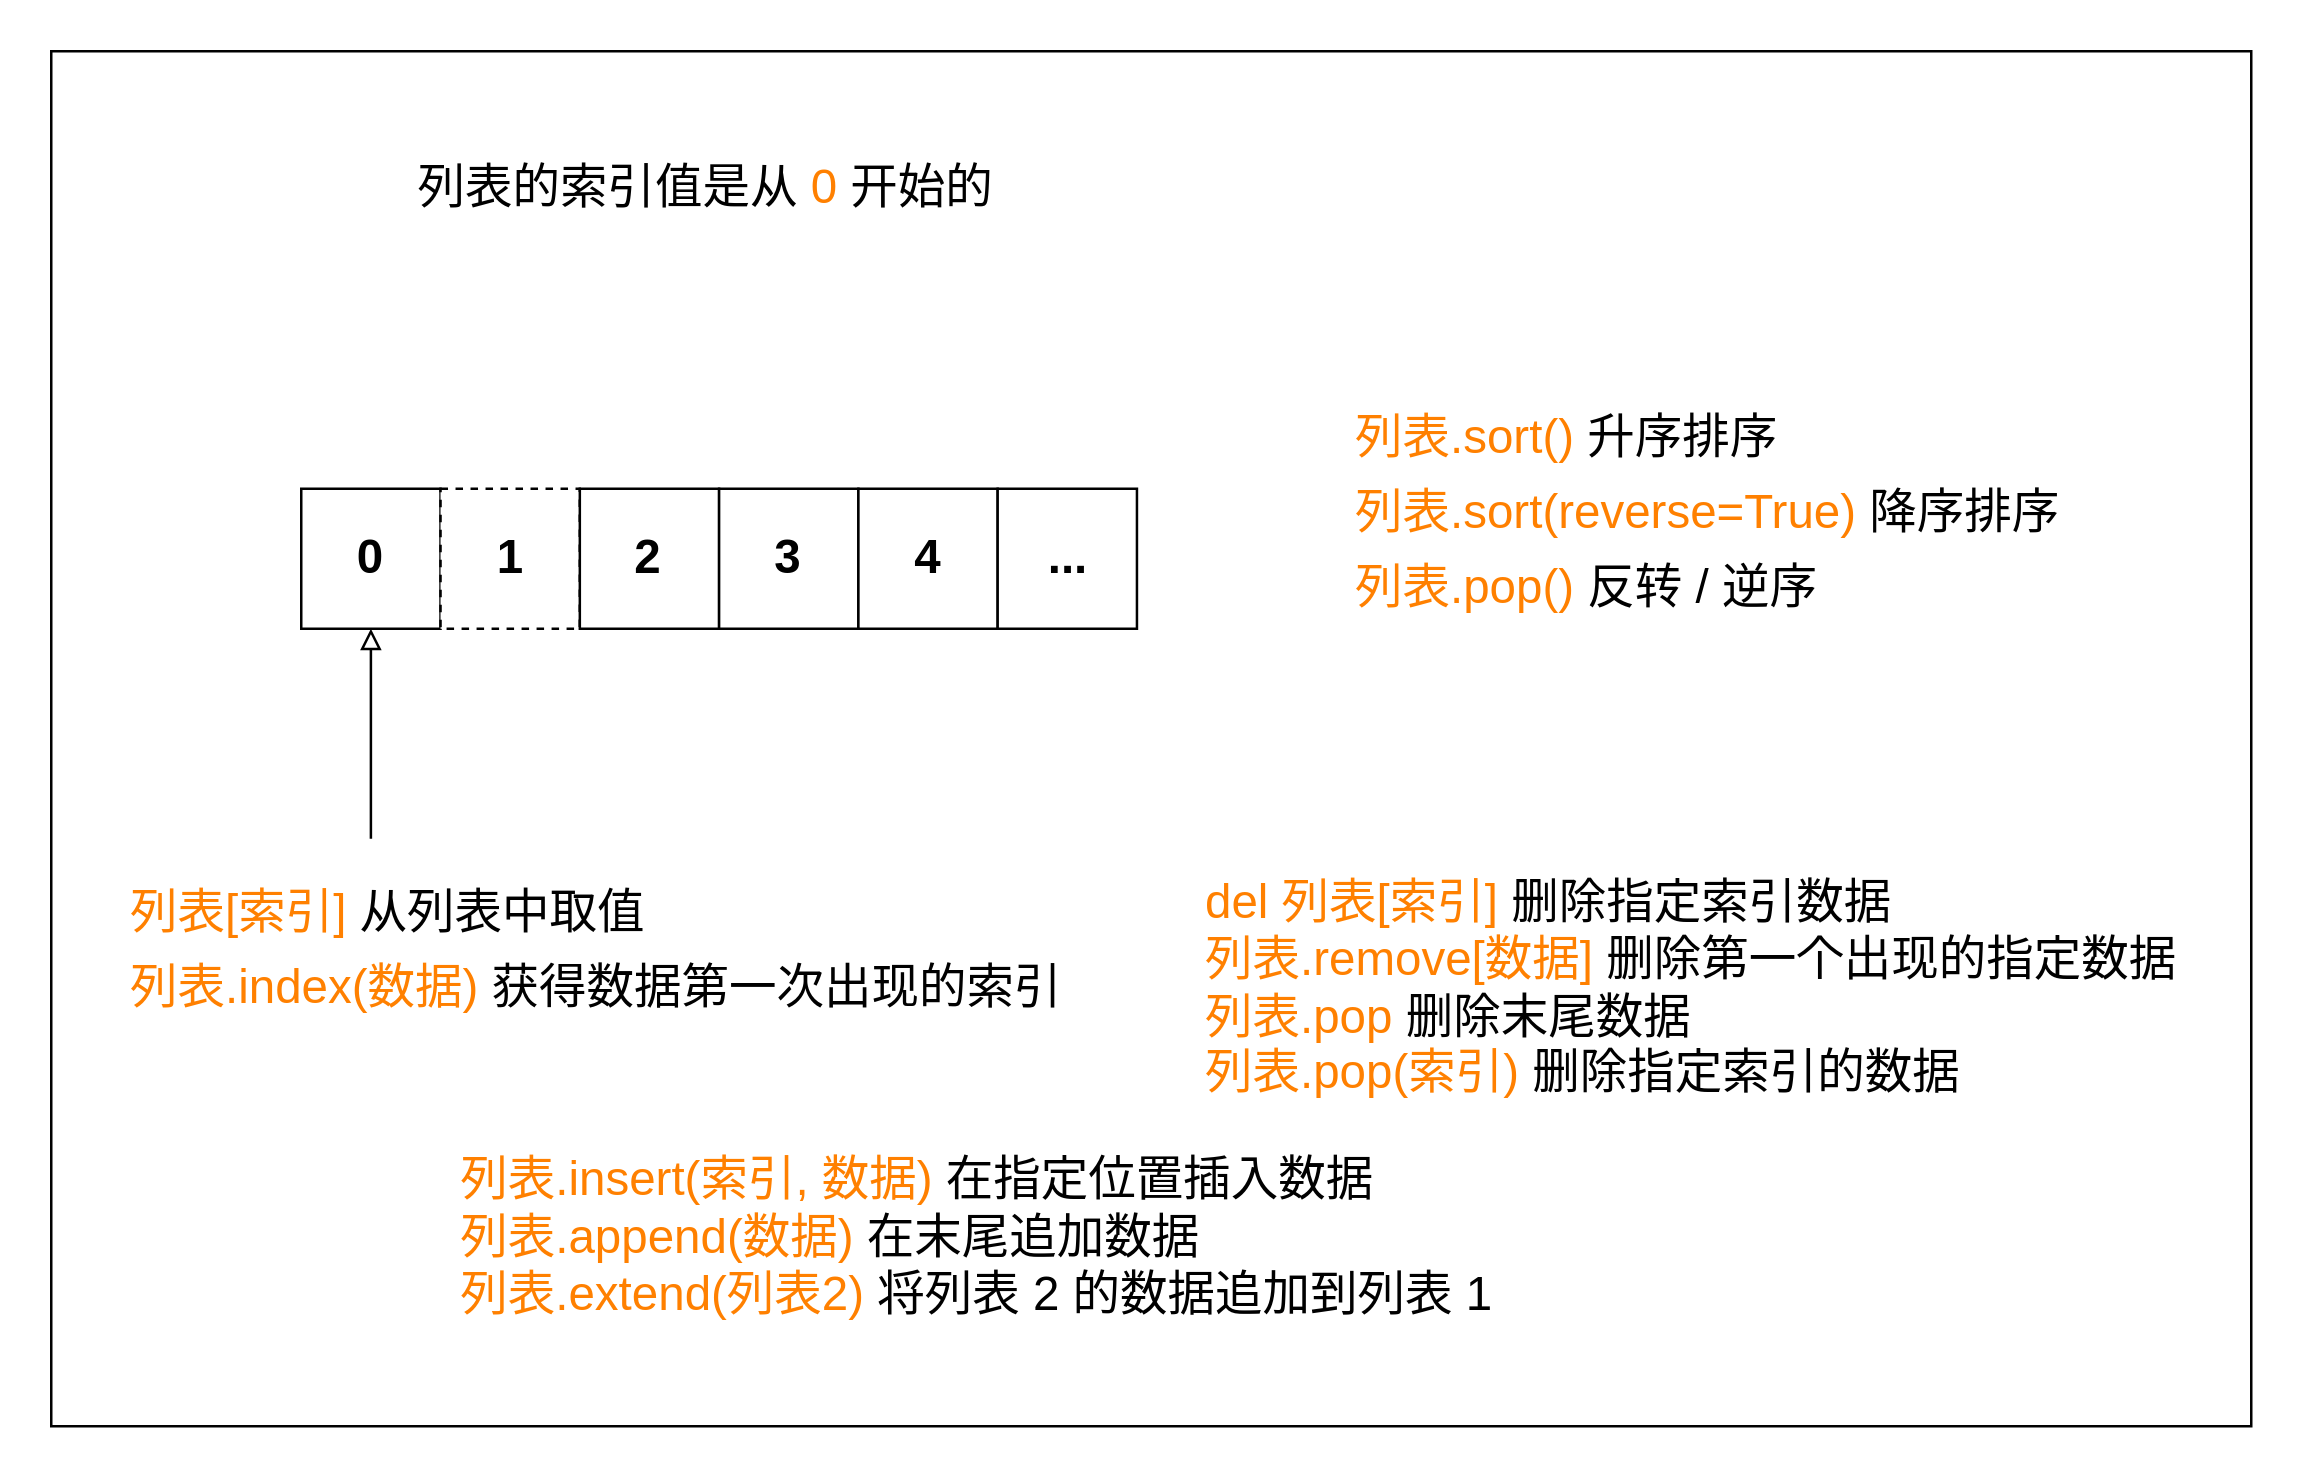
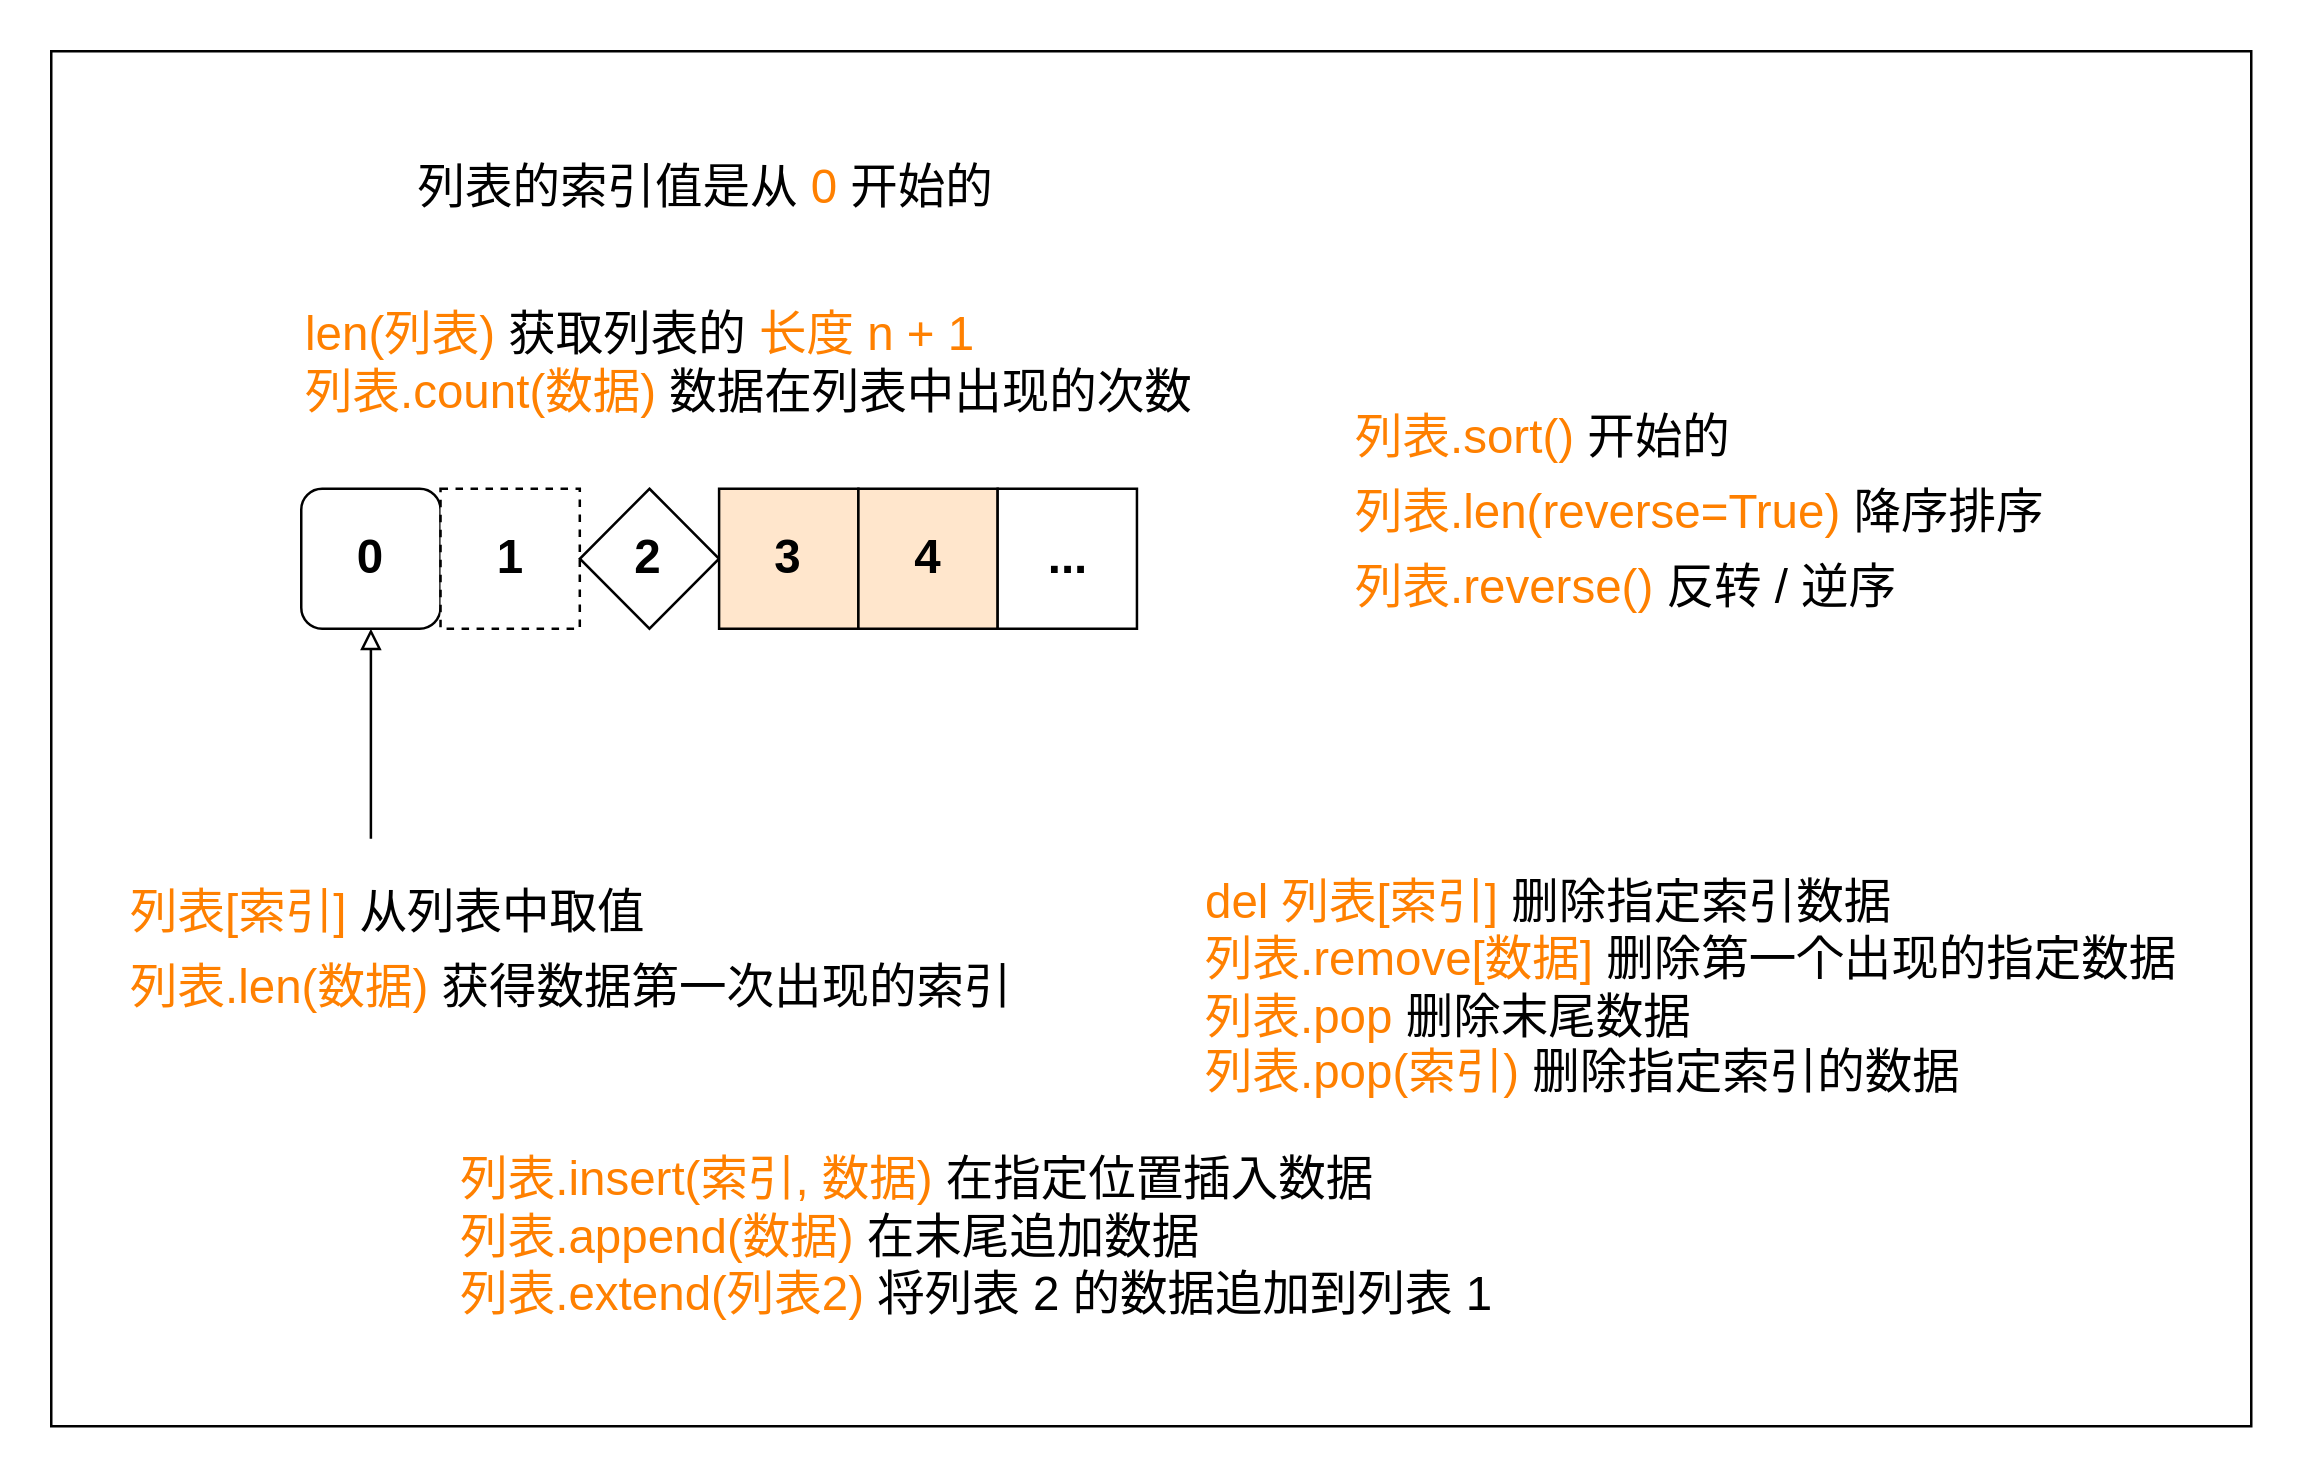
node "len(列表) 获取列表的 长度 n + 1 列表.count(数据) 数据在列表中出现的次数": added
node "列表.sort() 升序排序": label "列表.sort() 升序排序" -> "列表.sort() 开始的"
node "列表.sort(reverse=True) 降序排序": label "列表.sort(reverse=True) 降序排序" -> "列表.len(reverse=True) 降序排序"
node "0": shape rectangle -> rounded rectangle
node "2": shape rectangle -> diamond
node "3": fillcolor #ffffff -> #ffe6cc
node "4": fillcolor #ffffff -> #ffe6cc
node "列表.pop() 反转 / 逆序": label "列表.pop() 反转 / 逆序" -> "列表.reverse() 反转 / 逆序"
node "列表.index(数据) 获得数据第一次出现的索引": label "列表.index(数据) 获得数据第一次出现的索引" -> "列表.len(数据) 获得数据第一次出现的索引"
